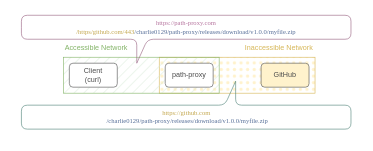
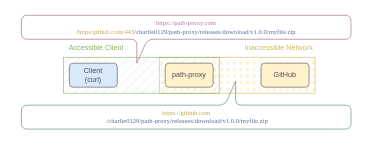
node "Accessible Network": label "Accessible Network" -> "Accessible Client"
node "Client (curl)": fillcolor #ffffff -> #dae8fc
node "path-proxy": fillcolor #ffffff -> #fff2cc
